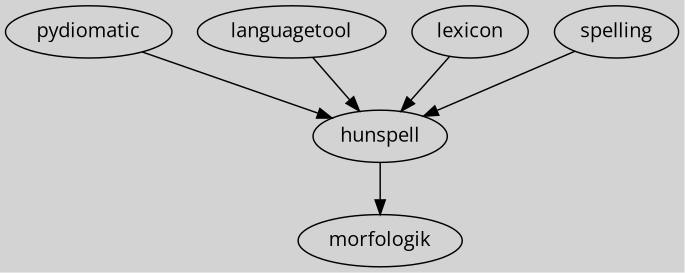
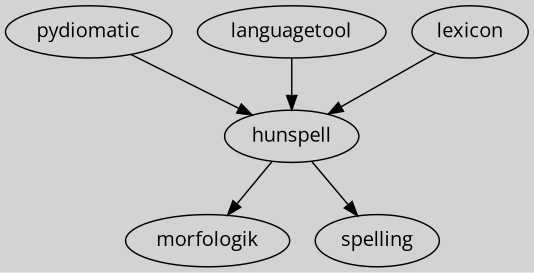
edge "spelling" -> "hunspell": reversed
